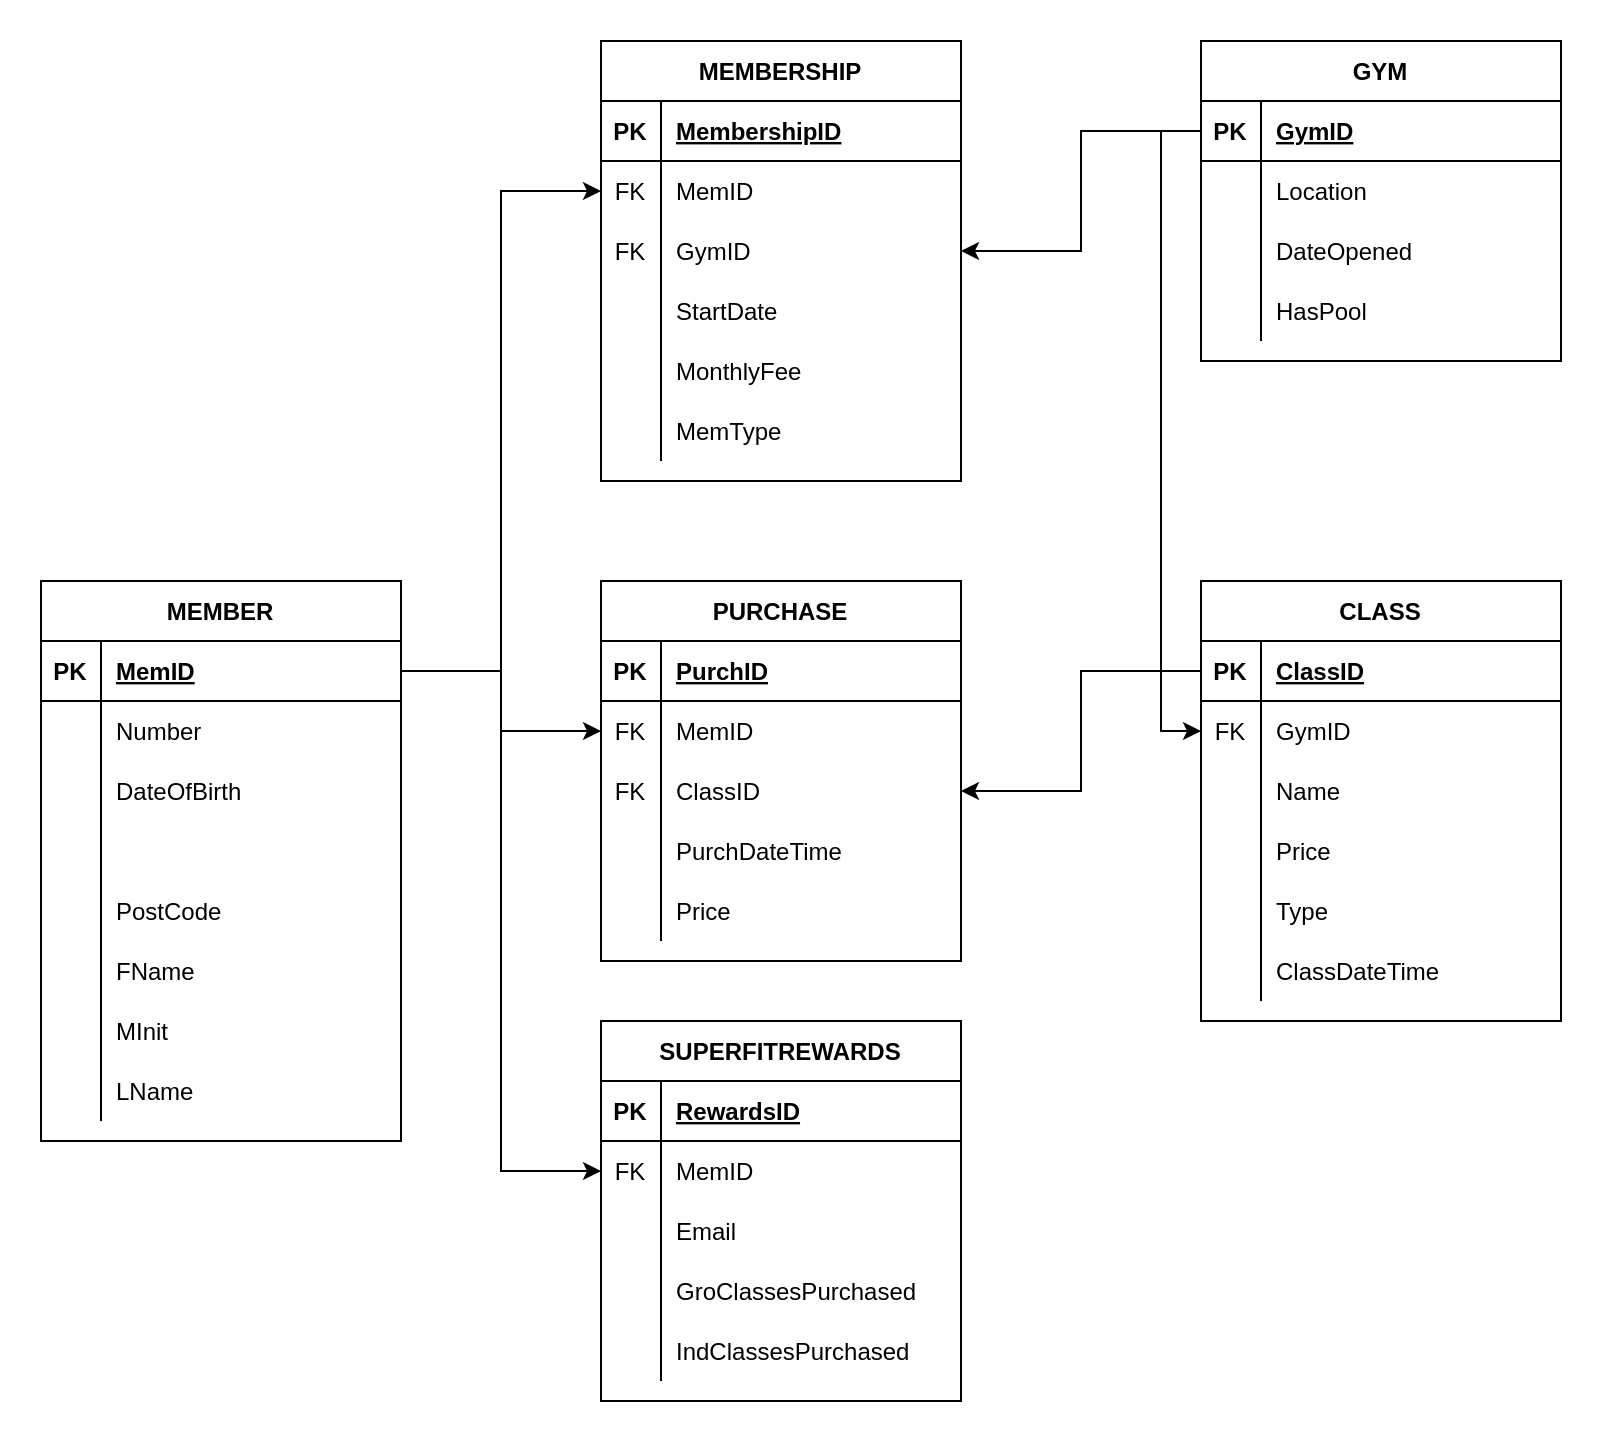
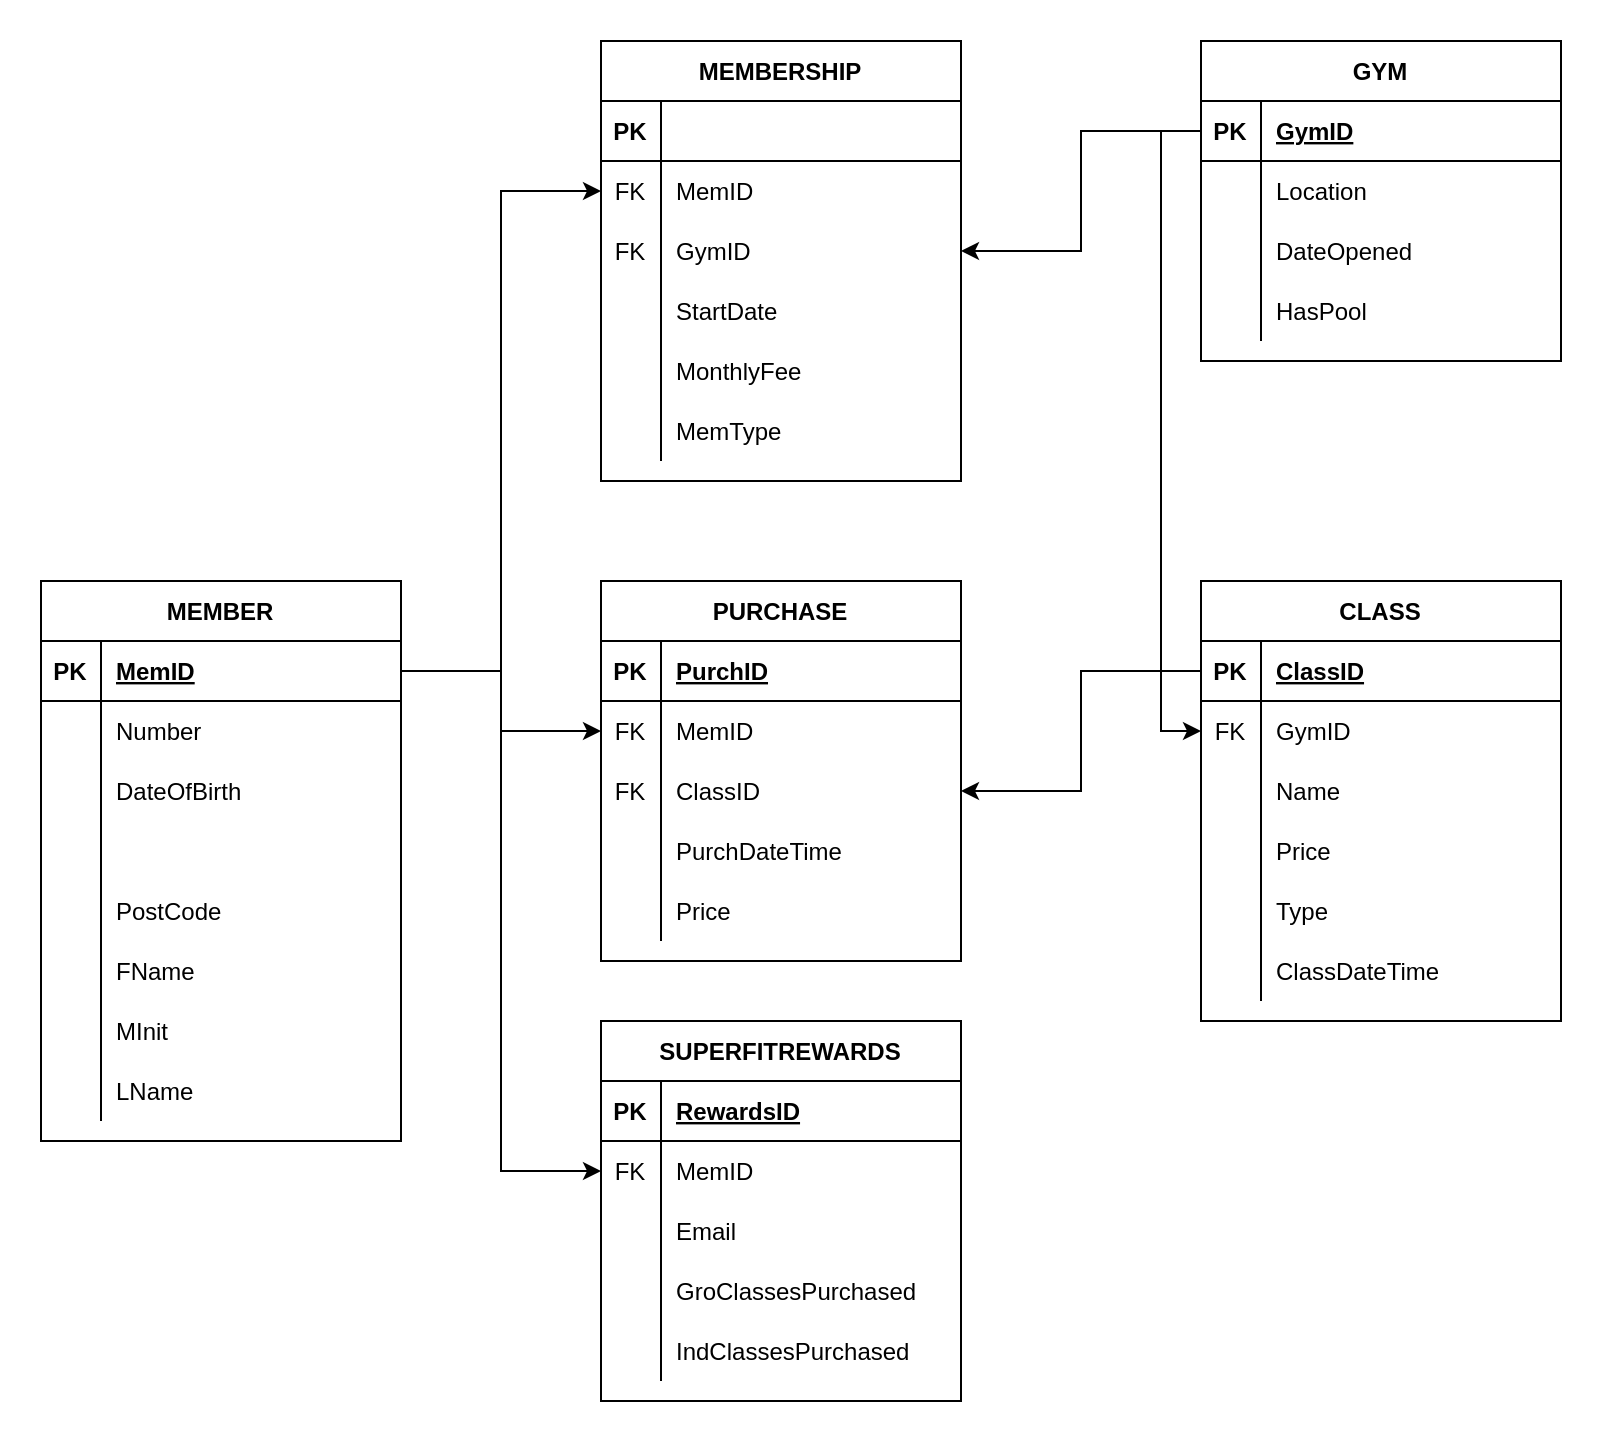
node "MembershipID": removed
